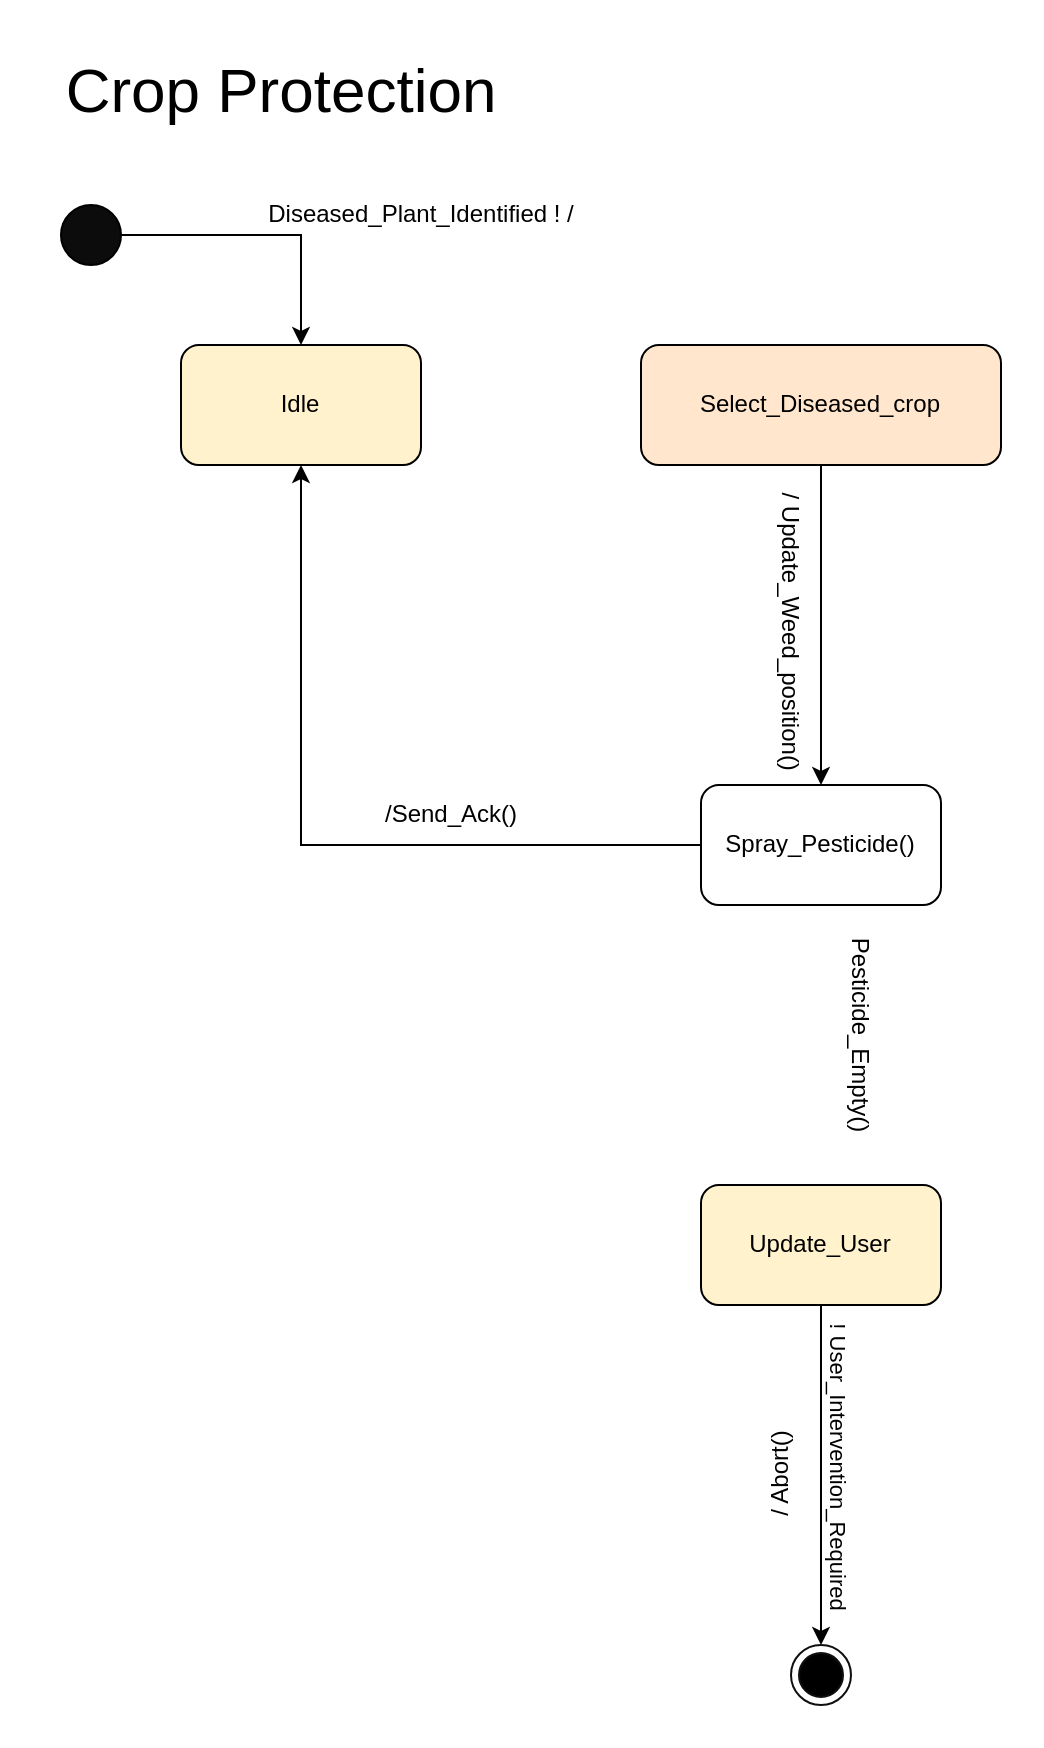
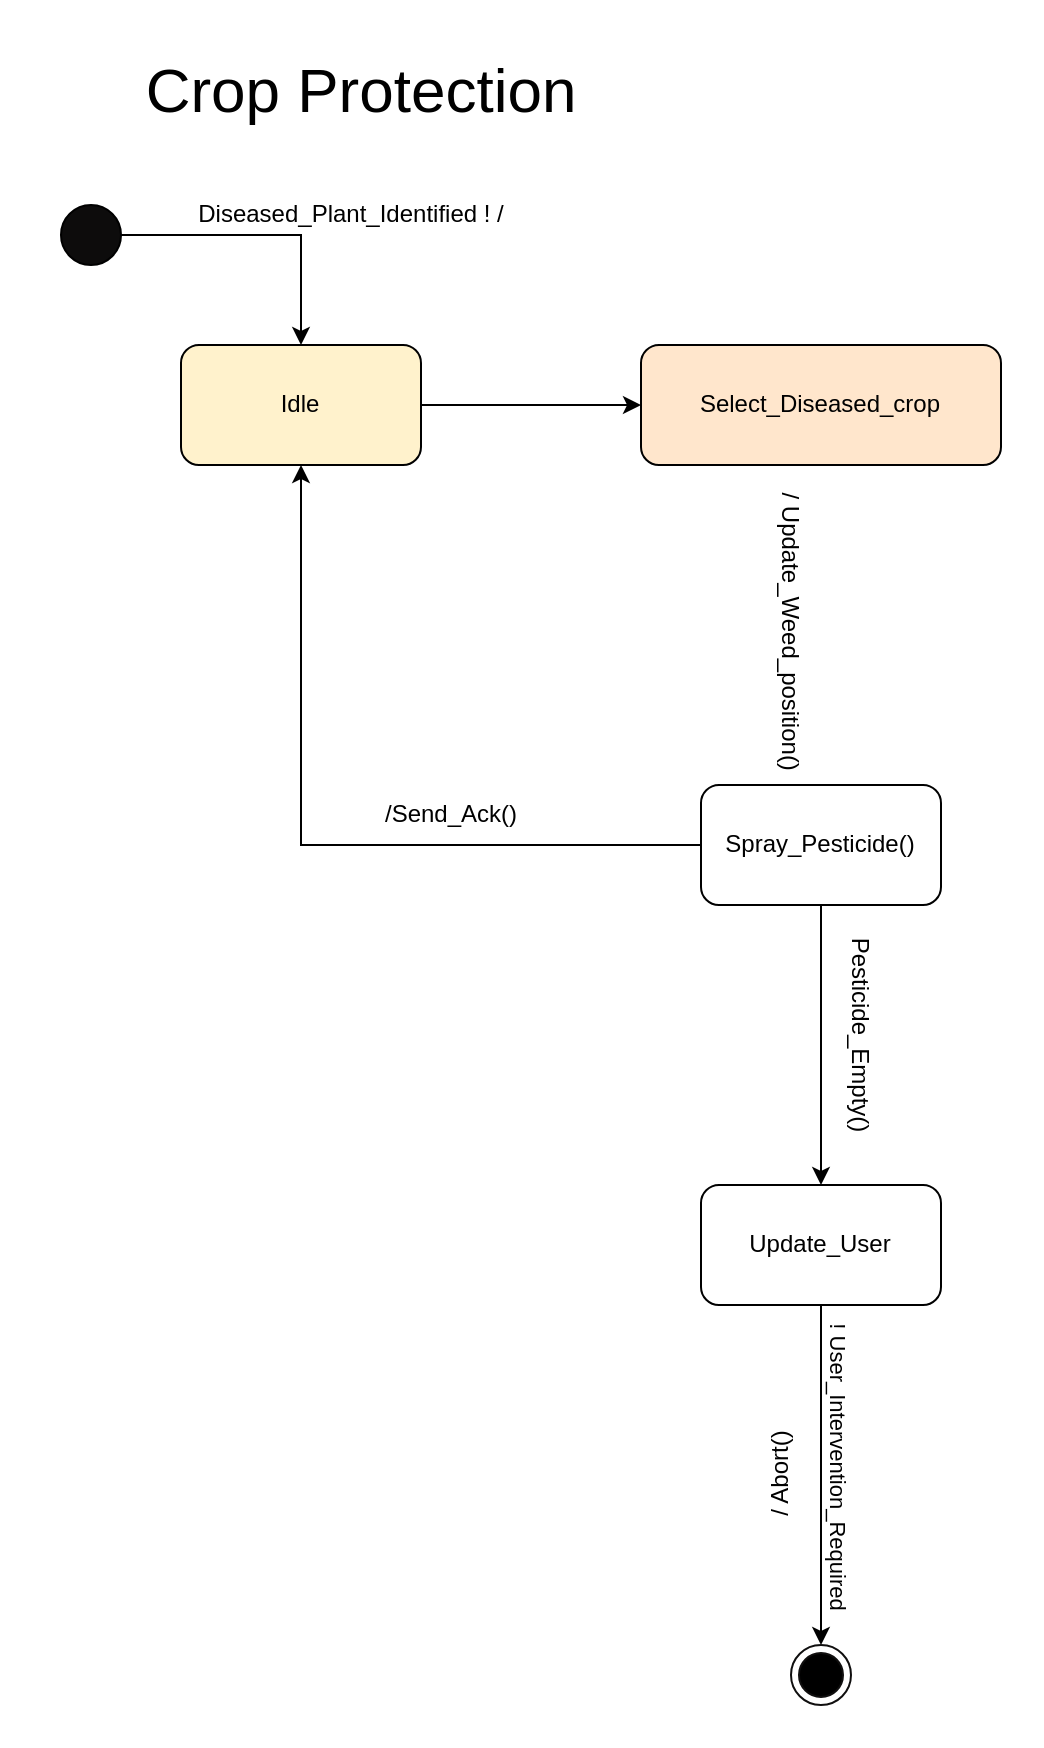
node "Crop Protection": moved (281, 91) -> (361, 91)
node "Diseased_Plant_Identified ! /": moved (421, 215) -> (351, 215)
edge "Idle" -> "Select_Diseased_crop": added
edge "Select_Diseased_crop" -> "Spray_Pesticide()": removed
edge "Spray_Pesticide()" -> "Update_User": added
node "Update_User": fillcolor #fff2cc -> #ffffff
